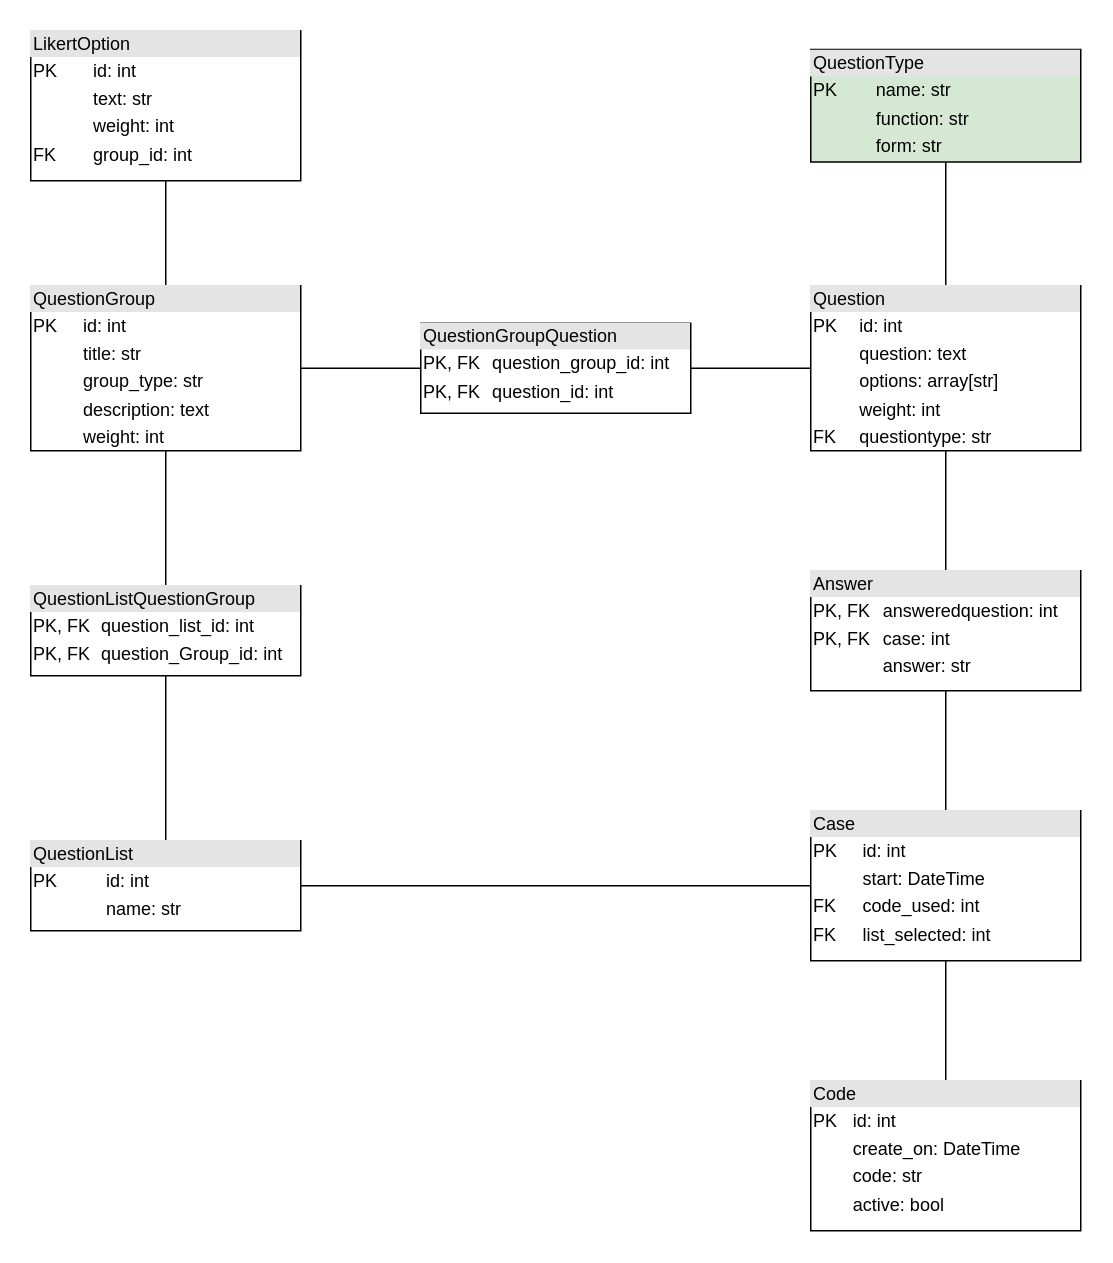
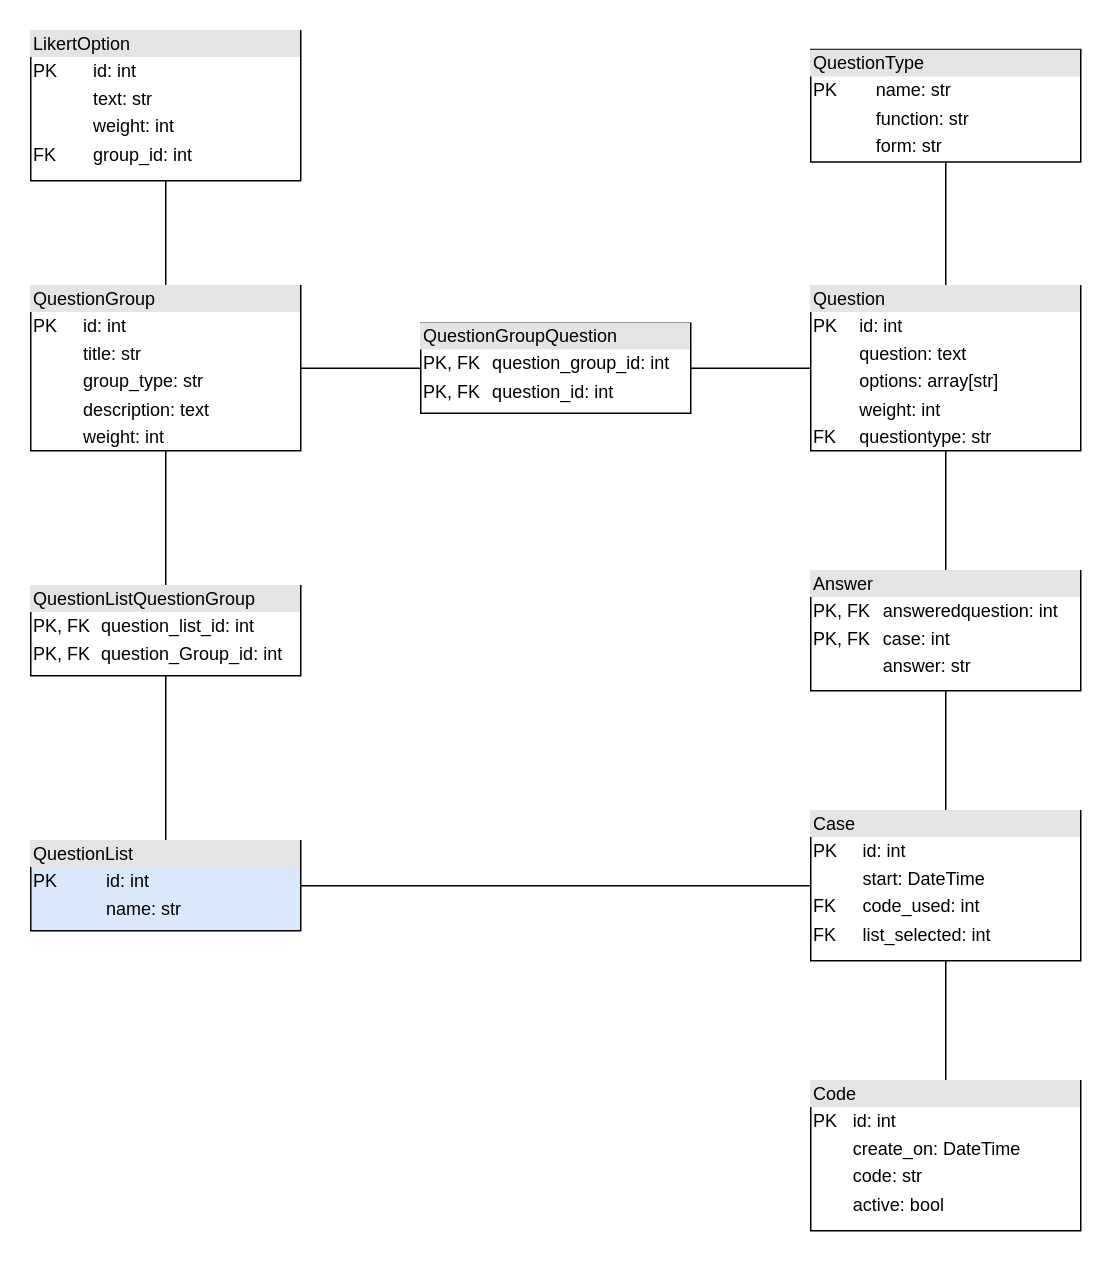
node "QuestionType PK name: str function: str form: str": fillcolor #d5e8d4 -> #ffffff
node "QuestionList PK id: int name: str": fillcolor #ffffff -> #dae8fc
